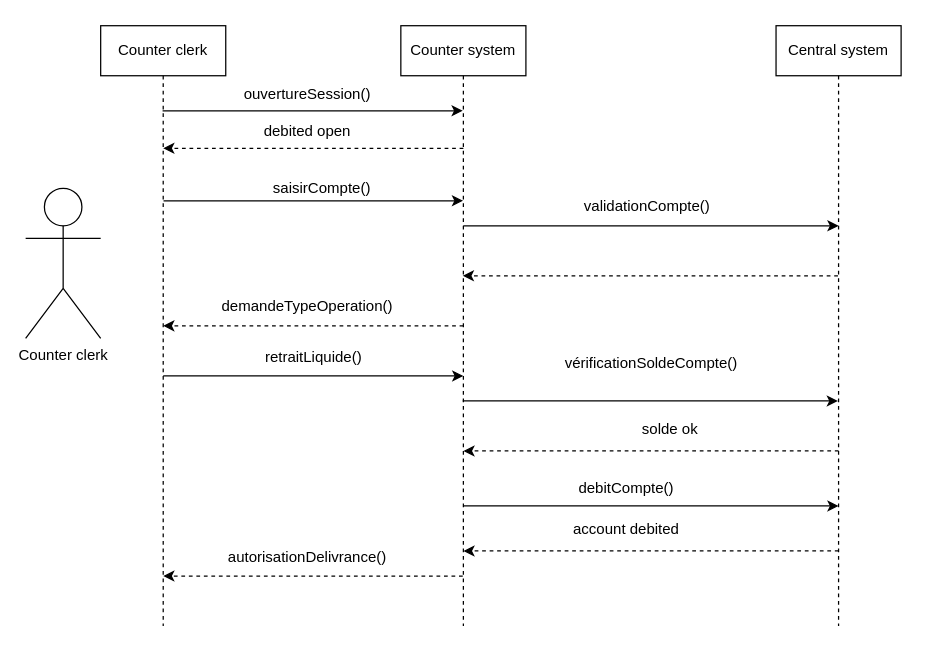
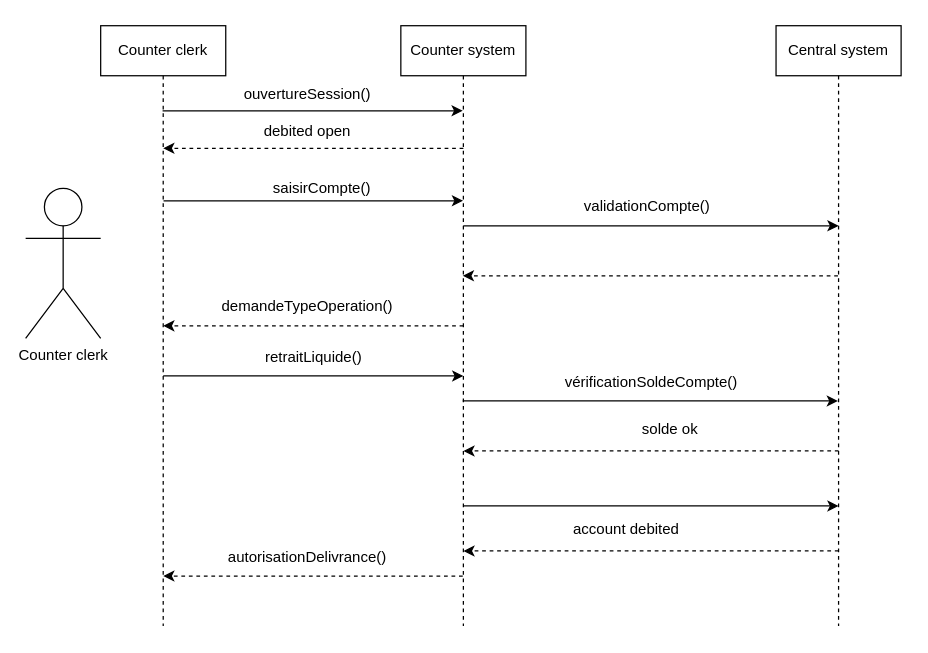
node "vérificationSoldeCompte()": moved (651, 363) -> (651, 382)
node "debitCompte()": removed
